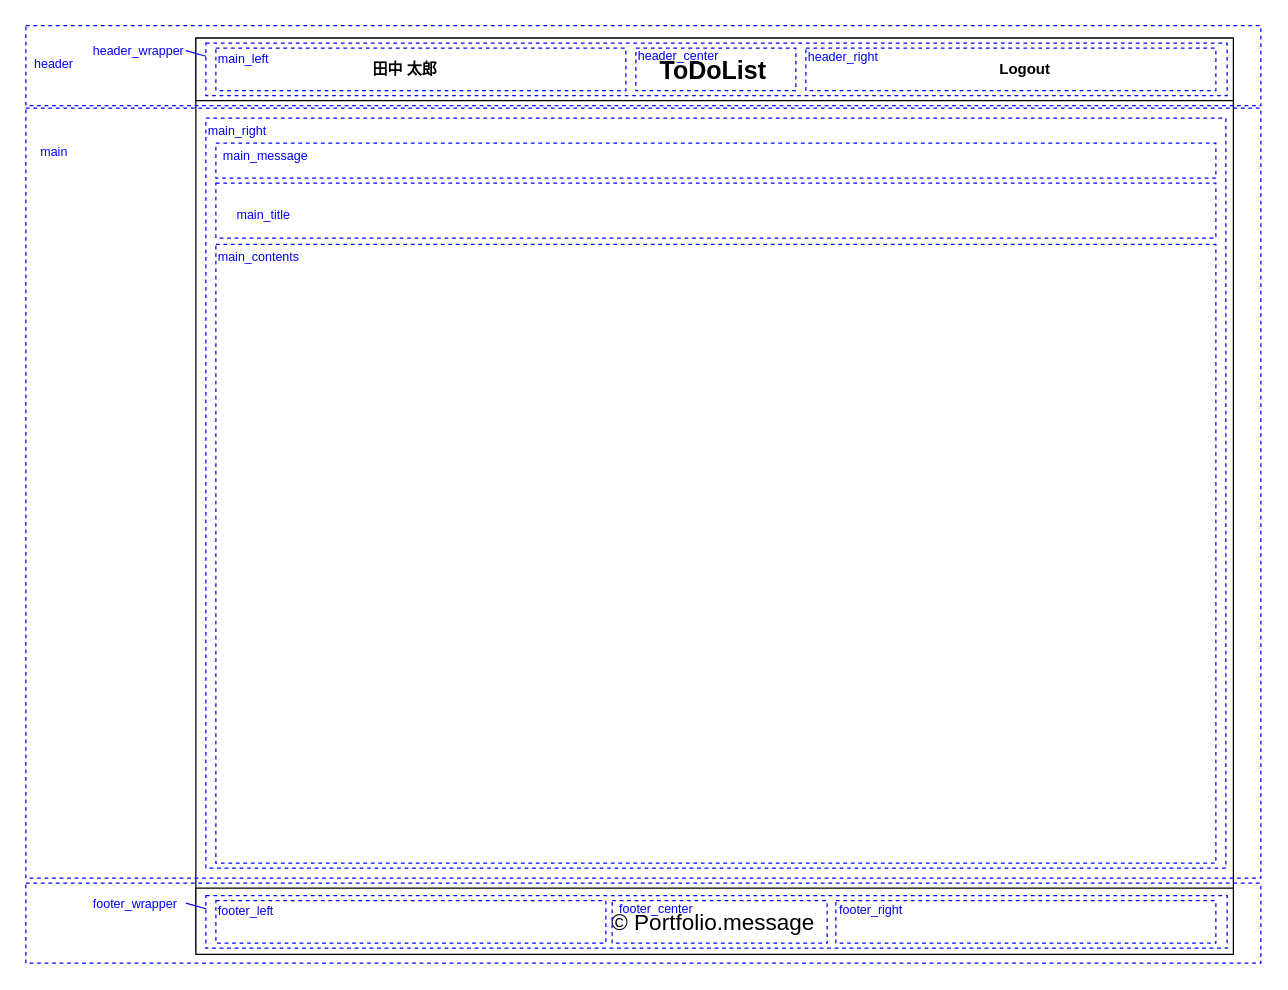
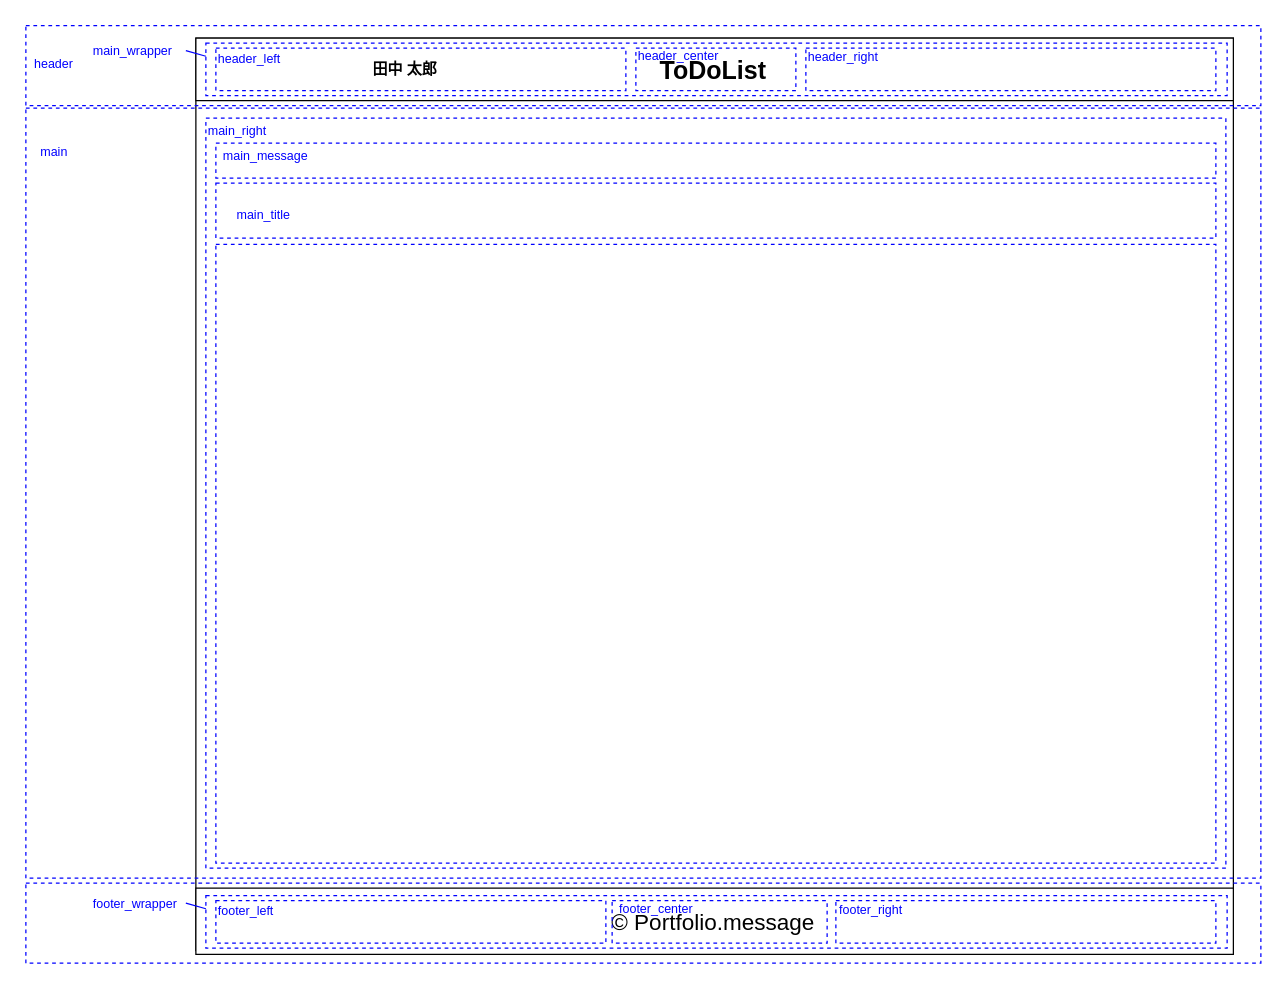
node "header_wrapper": label "header_wrapper" -> "main_wrapper"
node "main_left": label "main_left" -> "header_left"
node "Logout": removed
node "main_contents": removed
